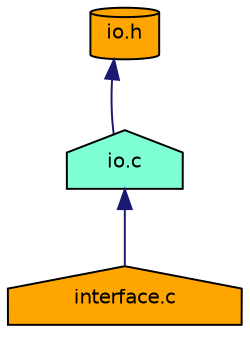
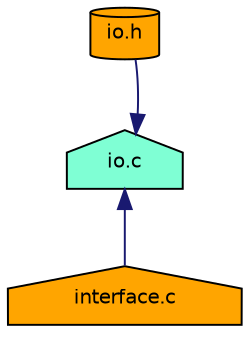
edge "io.c" -> "io.h": reversed
